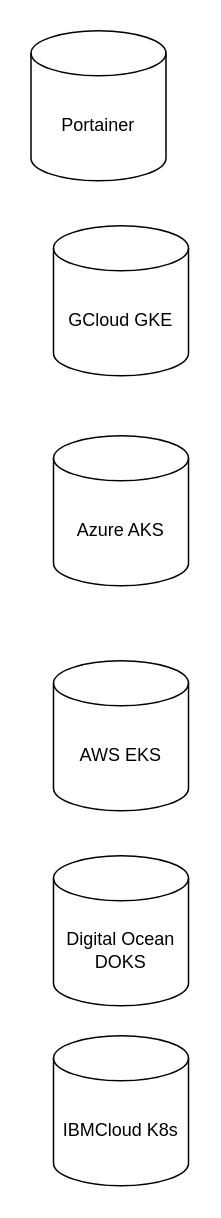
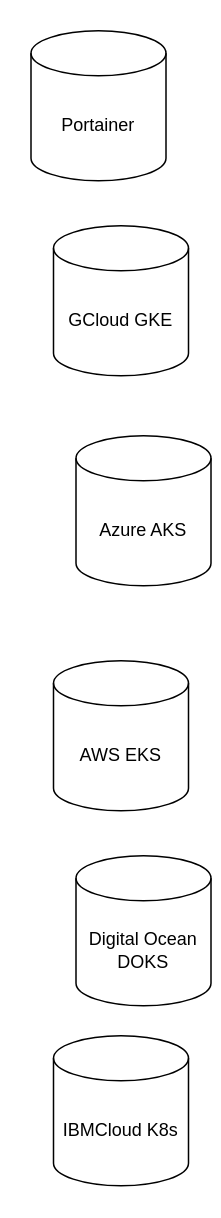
node "Azure AKS": moved (121, 511) -> (143, 511)
node "Digital Ocean DOKS": moved (121, 931) -> (143, 931)
